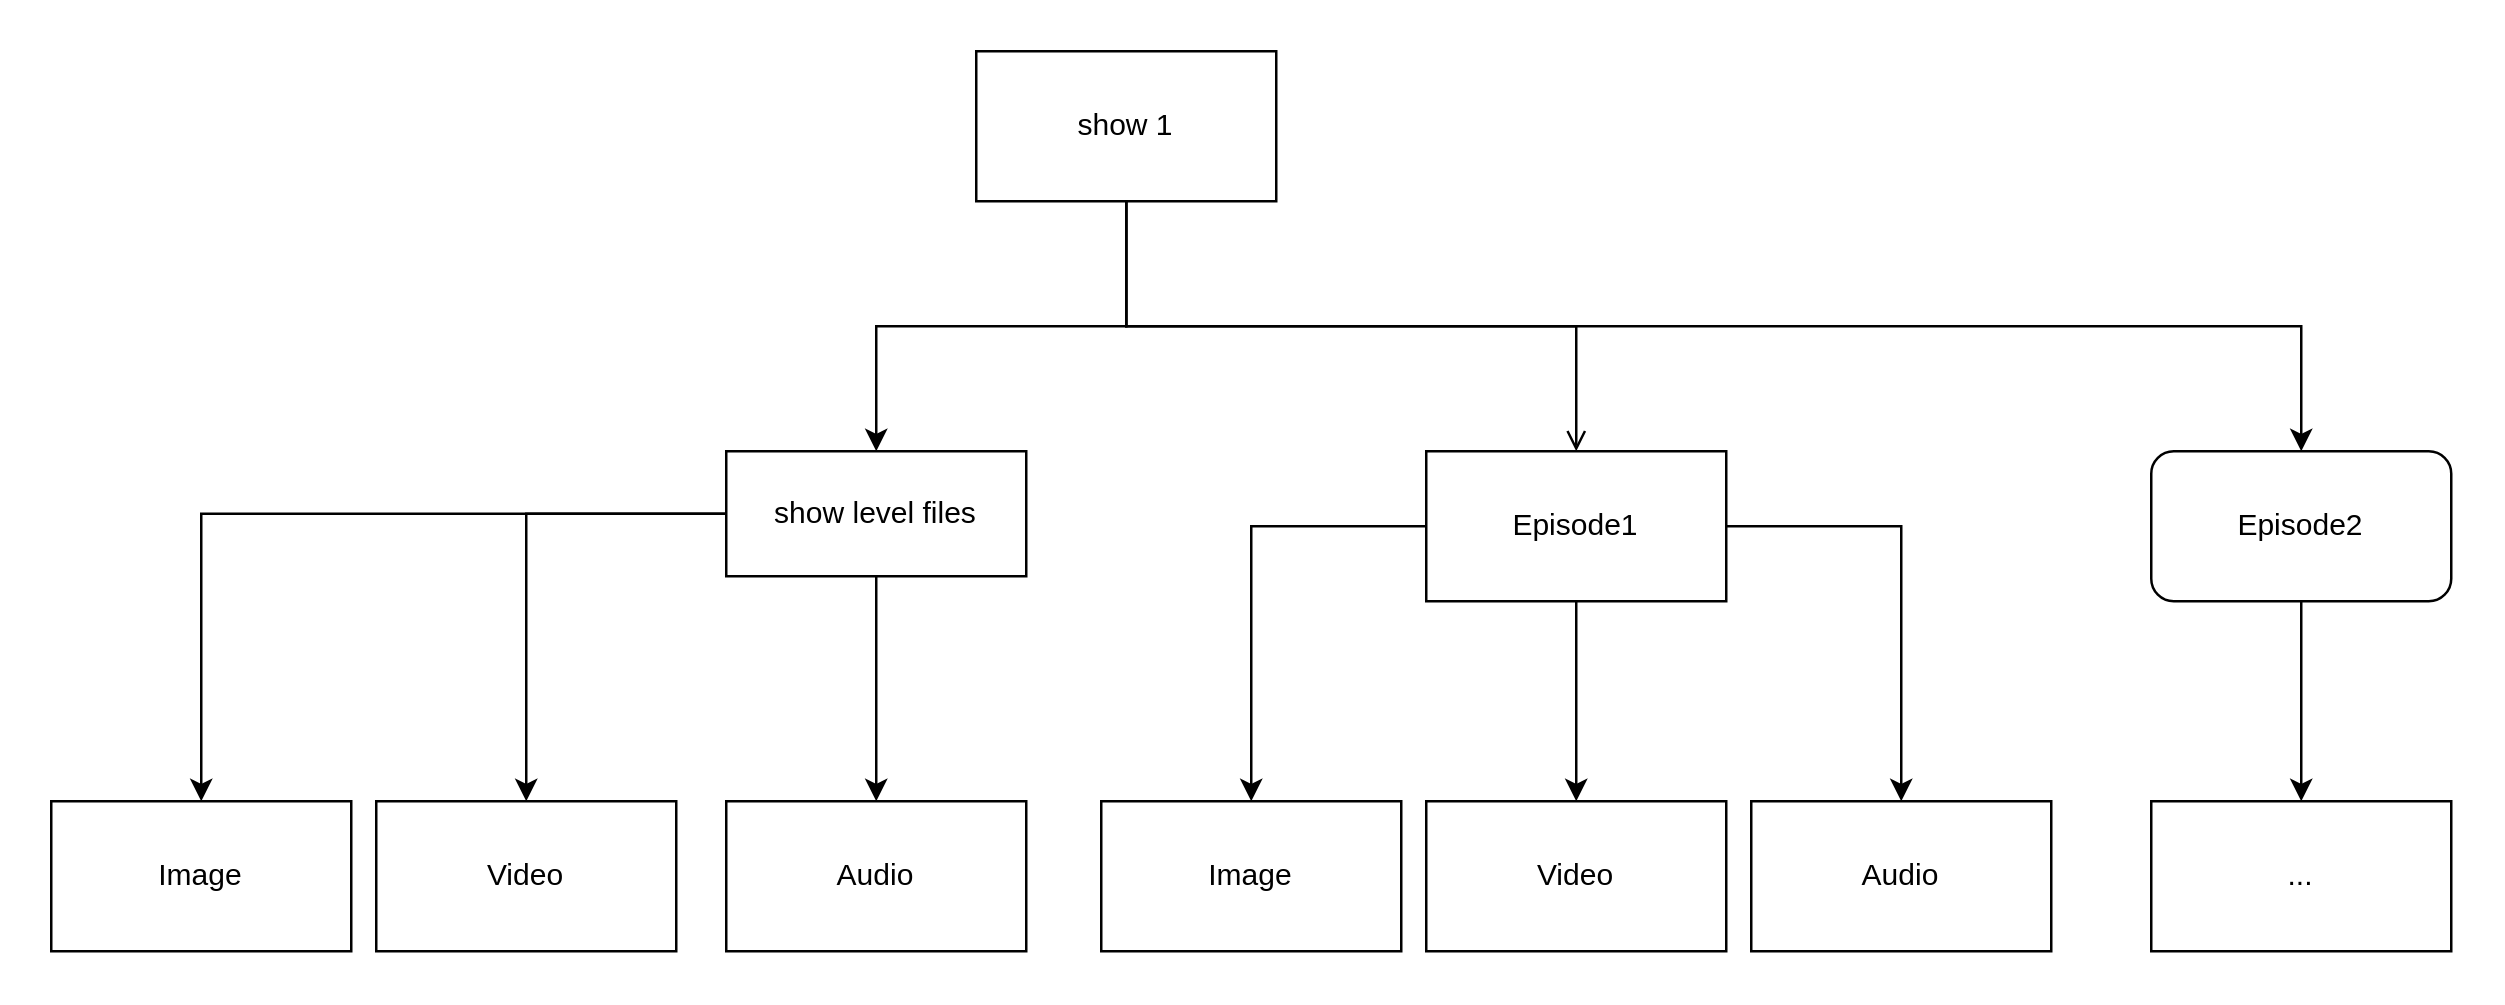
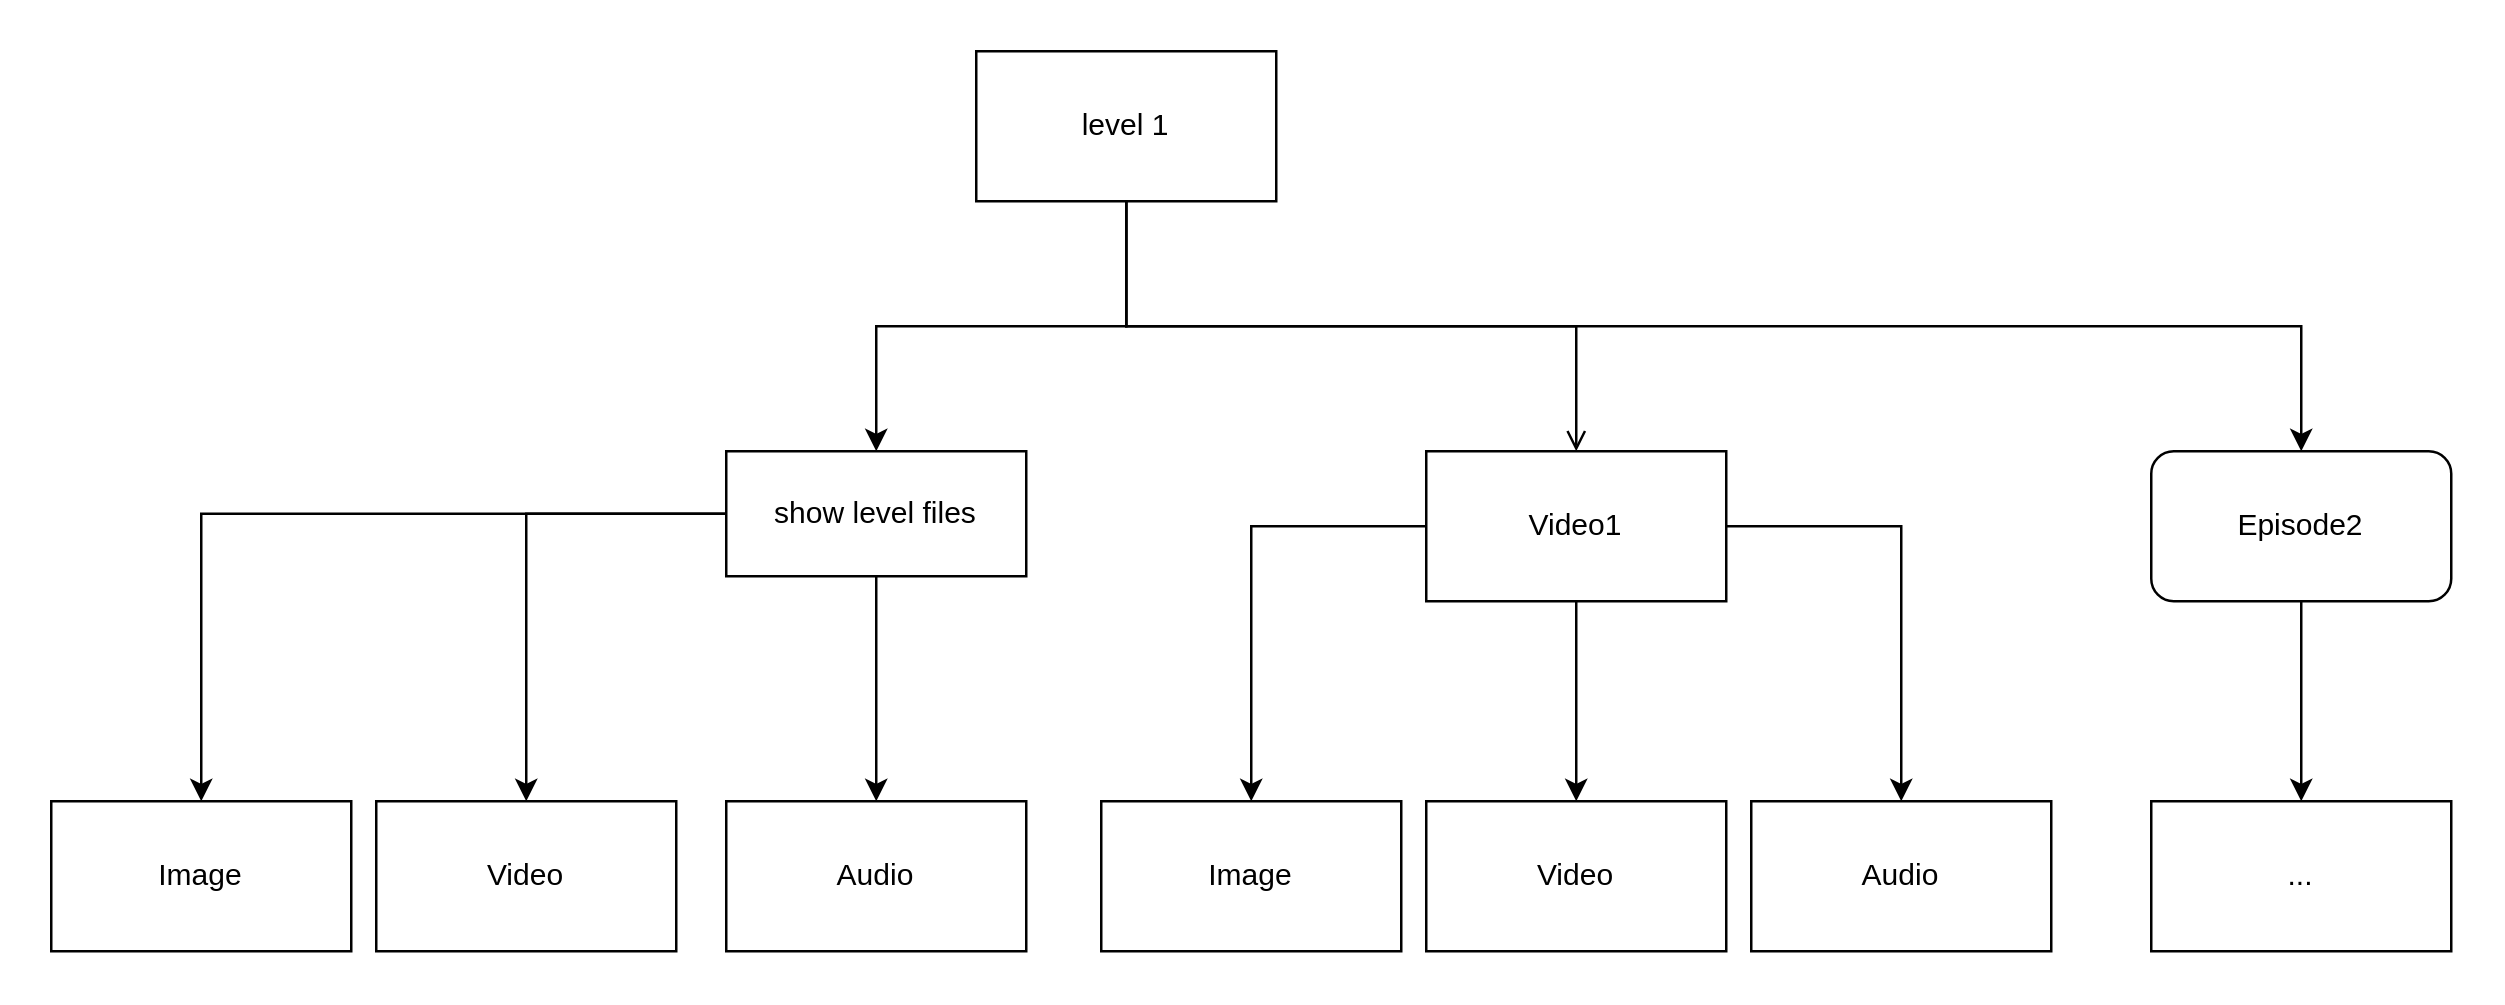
node "show 1": label "show 1" -> "level 1"
node "Episode1": label "Episode1" -> "Video1"
